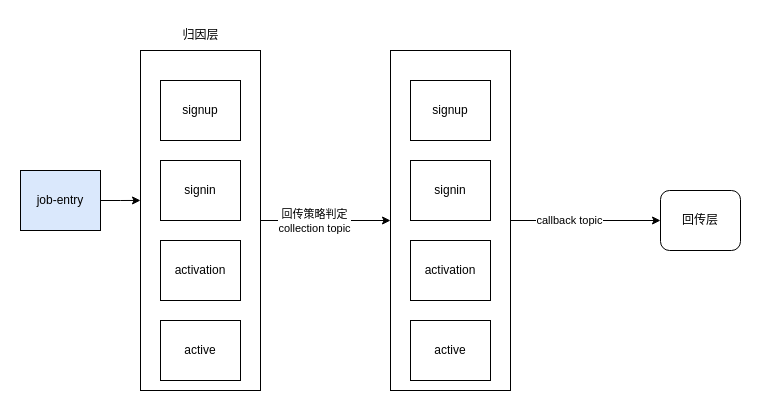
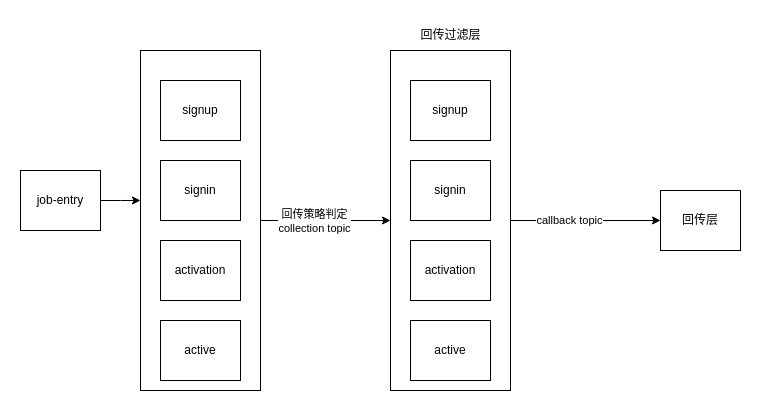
node "归因层": removed
node "回传过滤层": added
node "job-entry": fillcolor #dae8fc -> #ffffff
node "回传层": shape rounded rectangle -> rectangle
